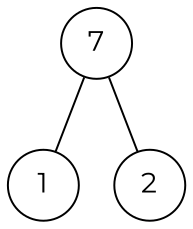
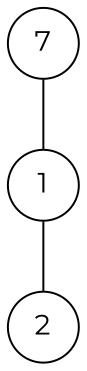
edge "7" -- "2": now "1" -- "2"
